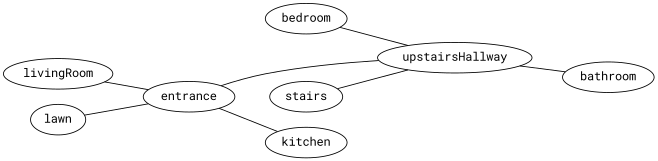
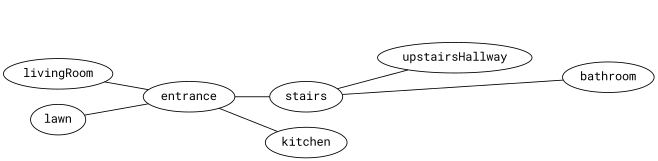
node "bedroom": removed
edge "upstairsHallway" -- "entrance": now "stairs" -- "entrance"
edge "upstairsHallway" -- "bathroom": now "stairs" -- "bathroom"
